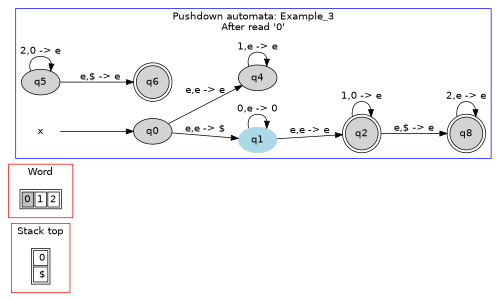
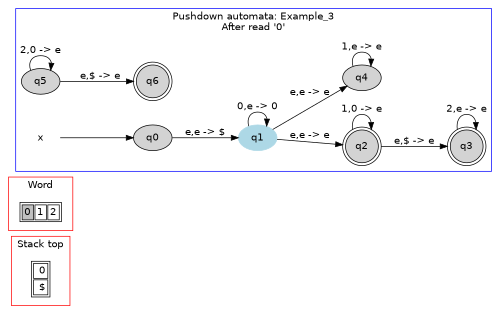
edge "q0" -> "q4": now "q1" -> "q4"
node "q8": label "q8" -> "q3"
